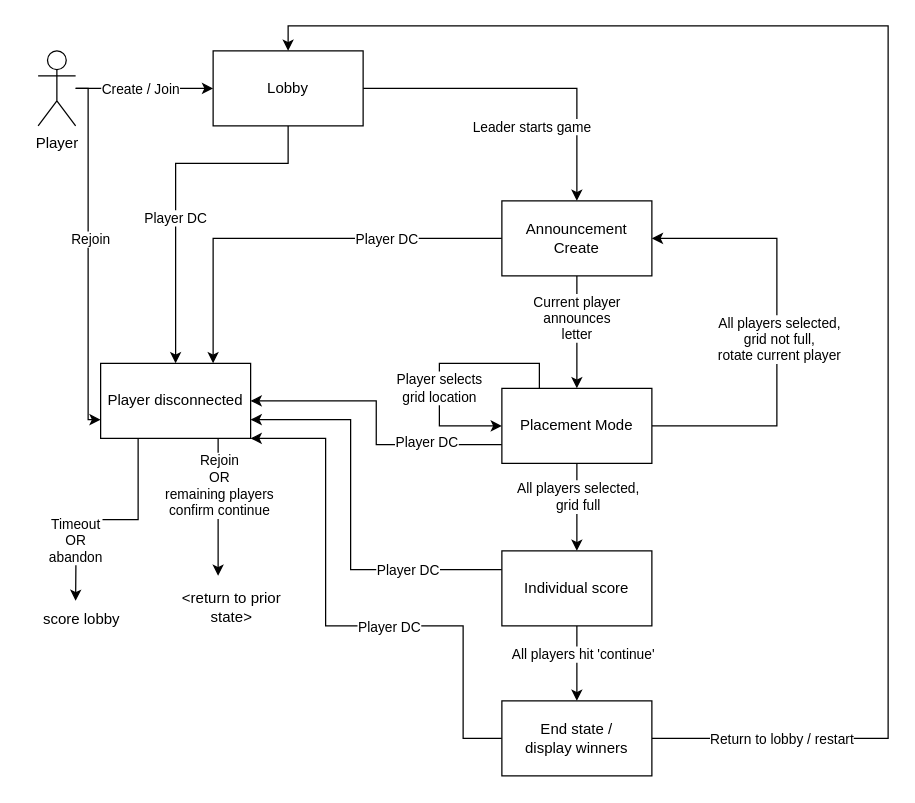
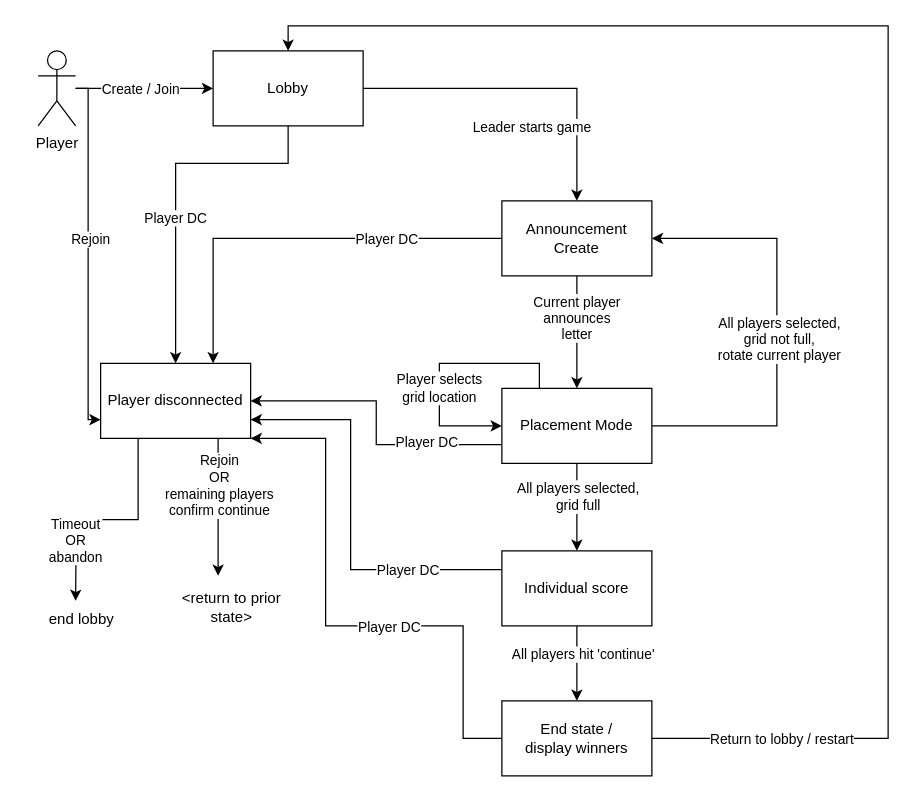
node "score lobby": label "score lobby" -> "end lobby"
